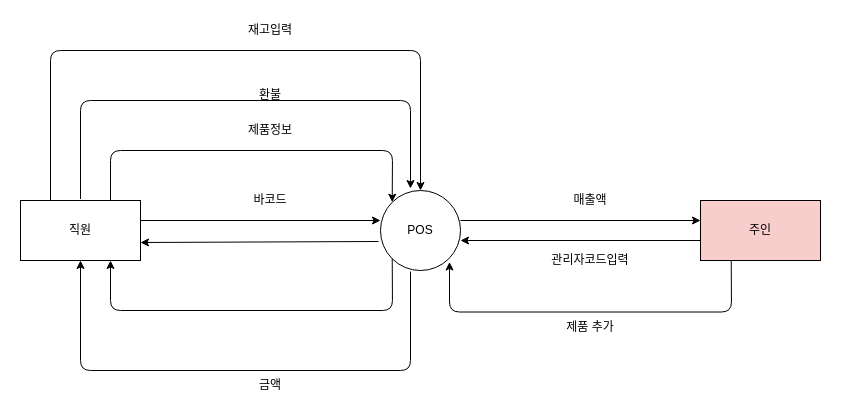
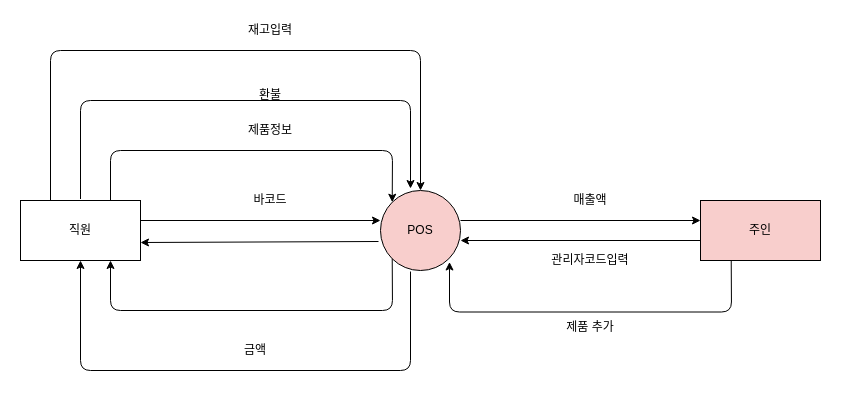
node "POS": fillcolor #ffffff -> #f8cecc
node "금액": moved (271, 386) -> (256, 351)
